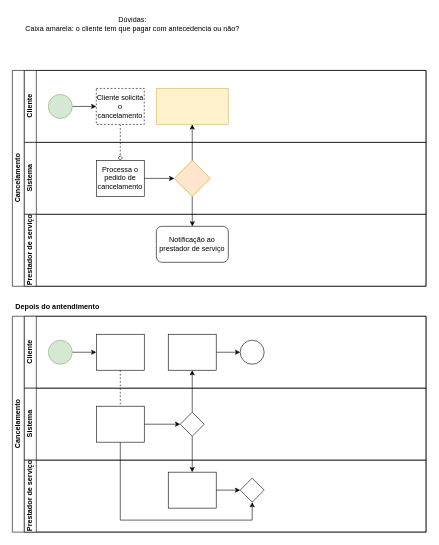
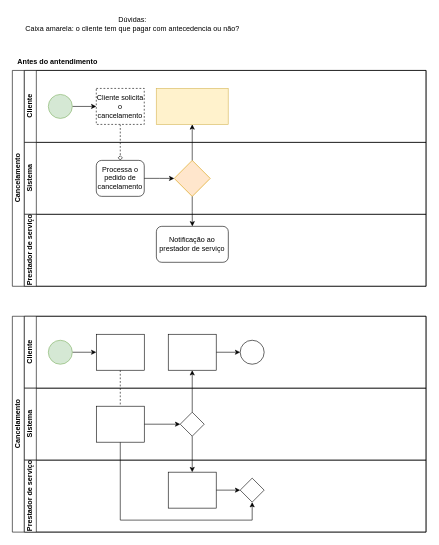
node "Antes do antendimento": added
node "Processa o pedido de cancelamento": shape rectangle -> rounded rectangle
node "Depois do antendimento": removed
